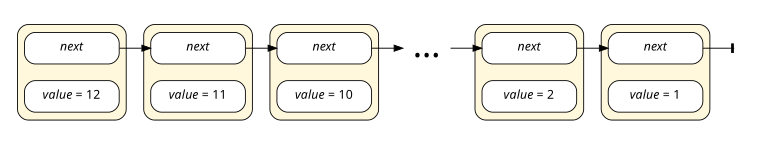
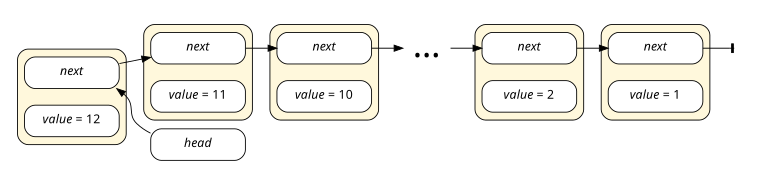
node "head": added
